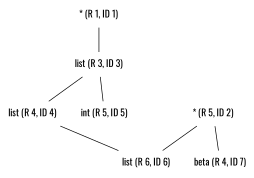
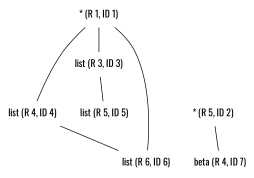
edge "list (R 3, ID 3)" -- "list (R 4, ID 4)": now "* (R 1, ID 1)" -- "list (R 4, ID 4)"
node "int (R 5, ID 5)": label "int (R 5, ID 5)" -> "list (R 5, ID 5)"
edge "* (R 5, ID 2)" -- "list (R 6, ID 6)": now "* (R 1, ID 1)" -- "list (R 6, ID 6)"
